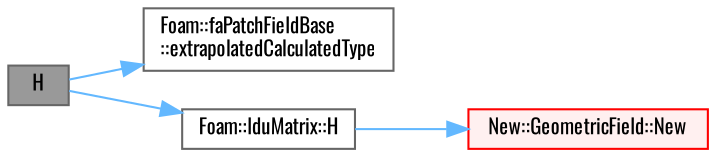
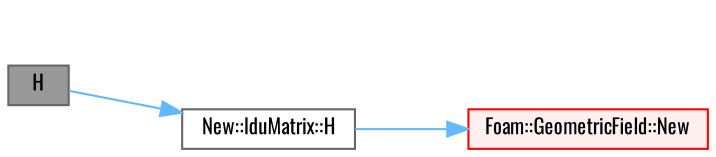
node "Foam::faPatchFieldBase ::extrapolatedCalculatedType": removed
node "Foam::lduMatrix::H": label "Foam::lduMatrix::H" -> "New::lduMatrix::H"
node "New::GeometricField::New": label "New::GeometricField::New" -> "Foam::GeometricField::New"
